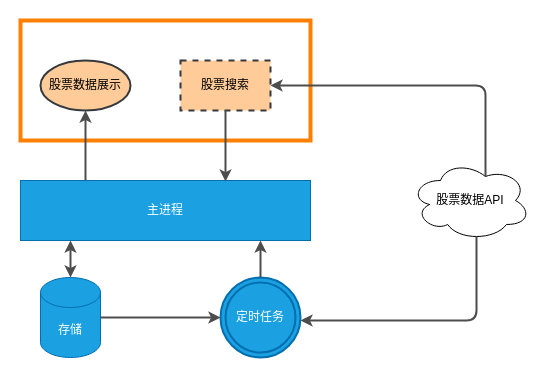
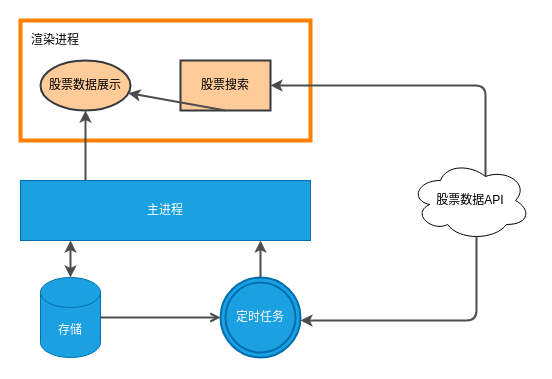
node "渲染进程": added
node "股票搜索": style dashed -> solid
edge "股票搜索" -> "主进程": now "股票搜索" -> "股票数据展示"
edge "存储" -> "定时任务": arrowhead classic -> open
